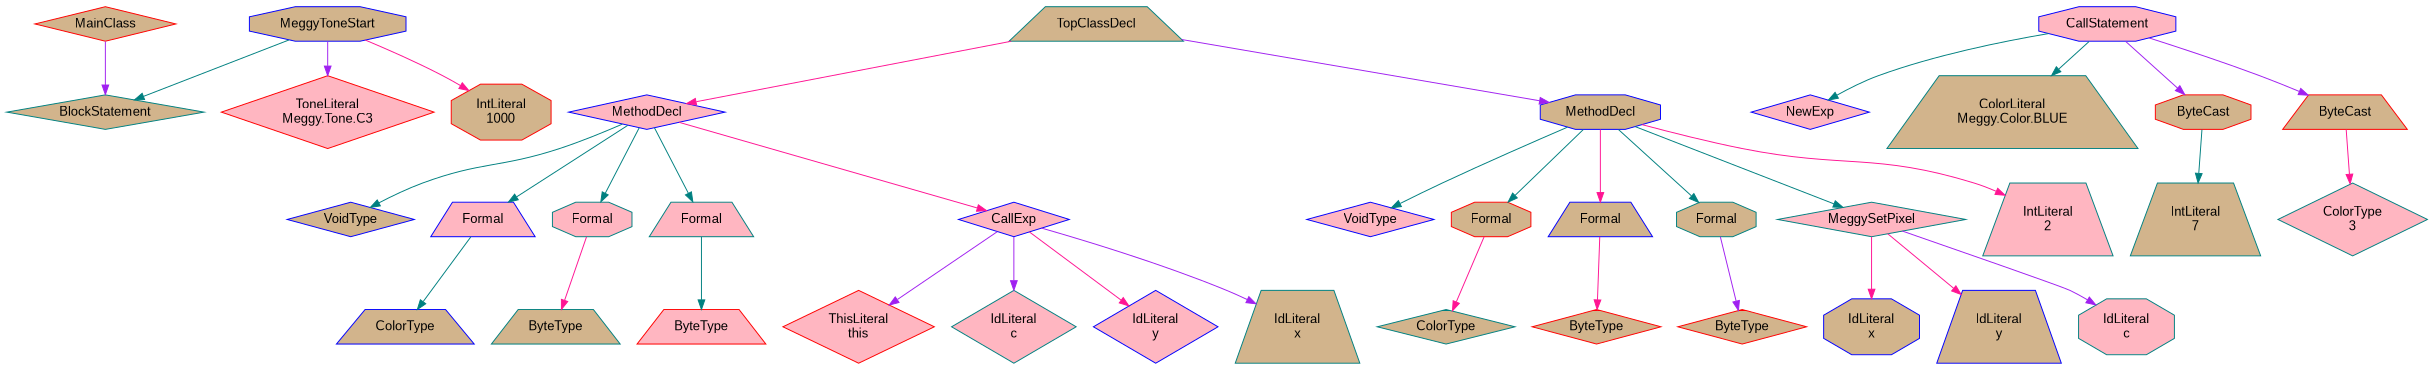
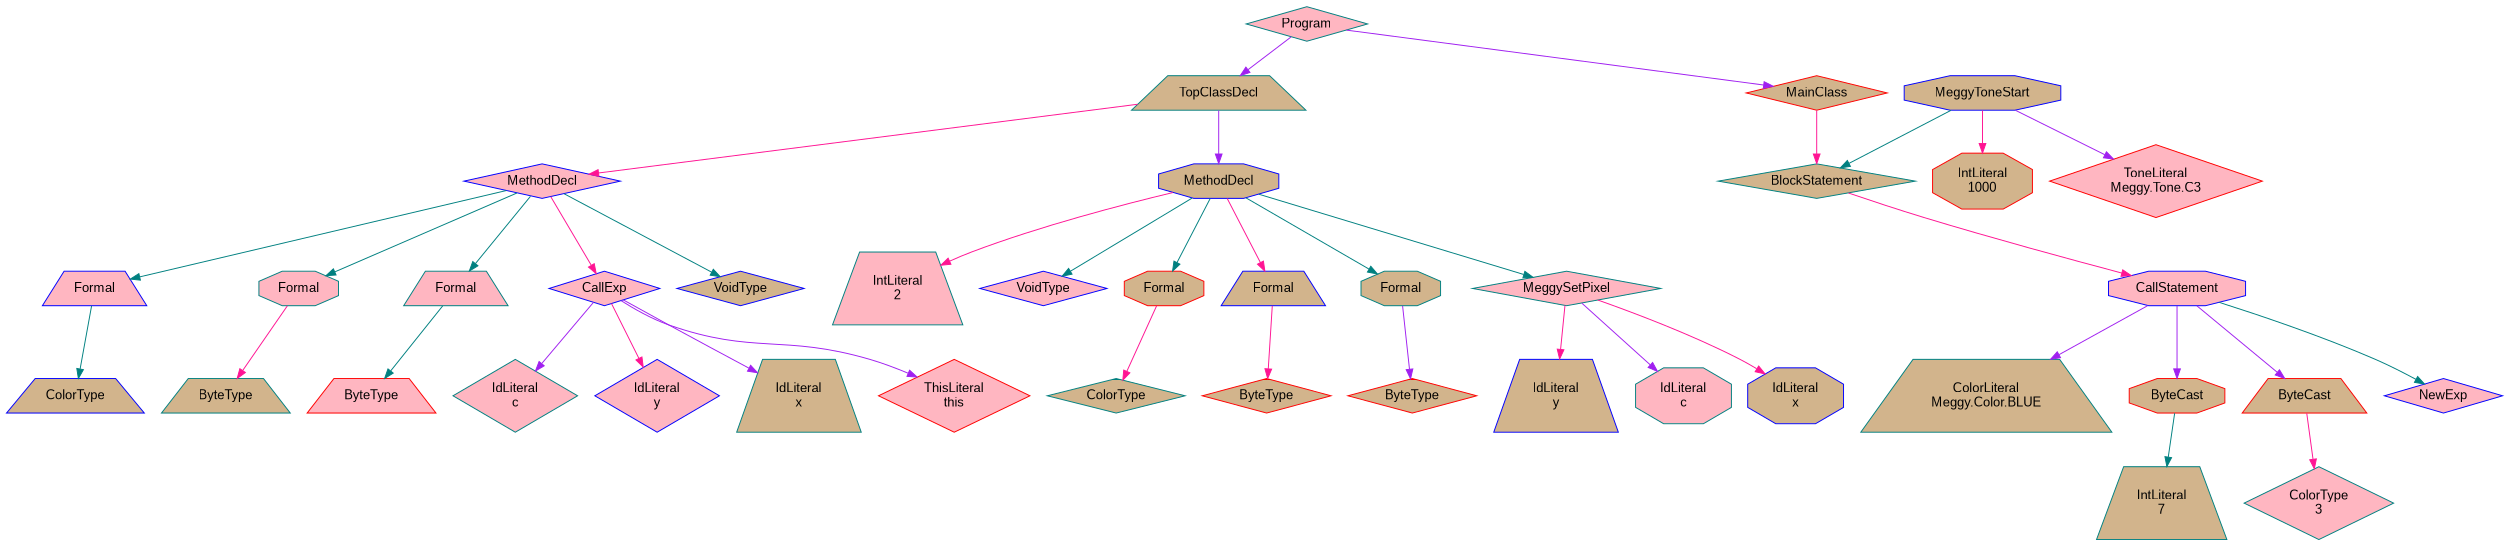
node "Program": added
edge "CallStatement" -> "ColorLiteral Meggy.Color.BLUE": color teal -> purple
edge "MainClass" -> "BlockStatement": color purple -> deeppink
edge "BlockStatement" -> "CallStatement": added
